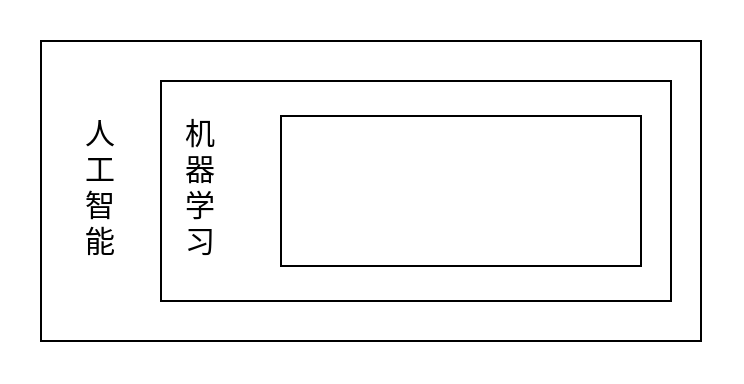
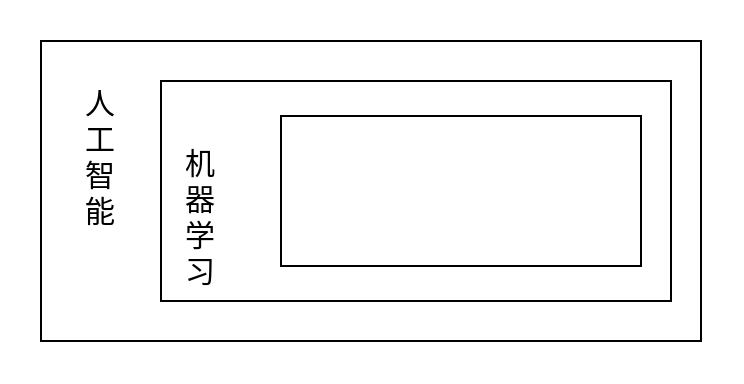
node "人工智能": moved (101, 186) -> (101, 156)
node "机器学习": moved (201, 186) -> (201, 216)
